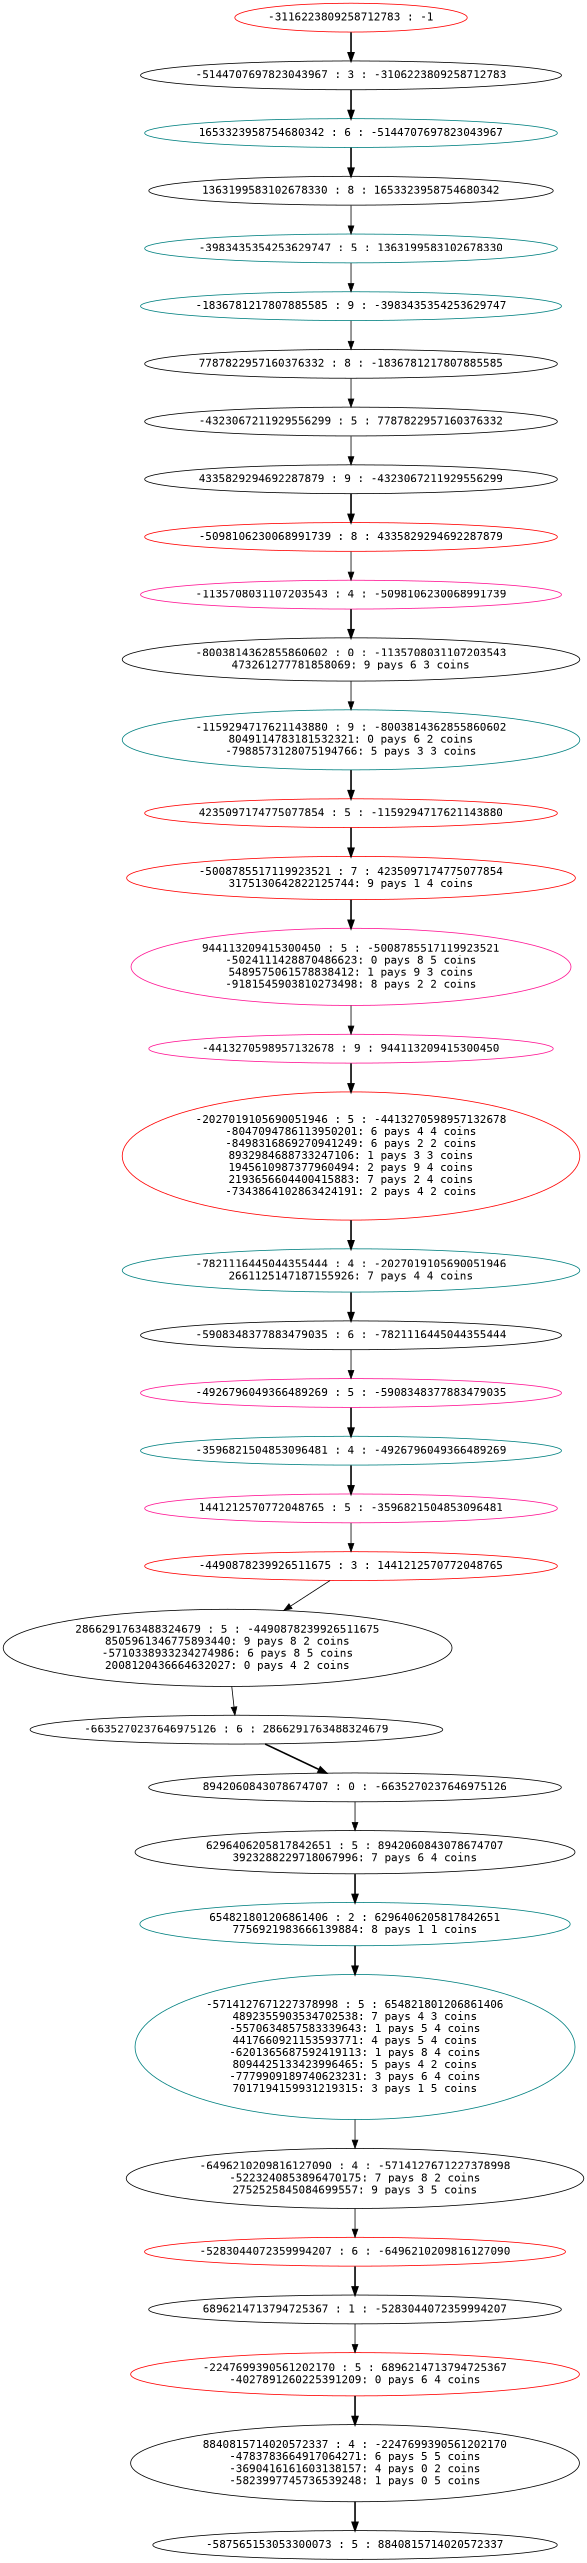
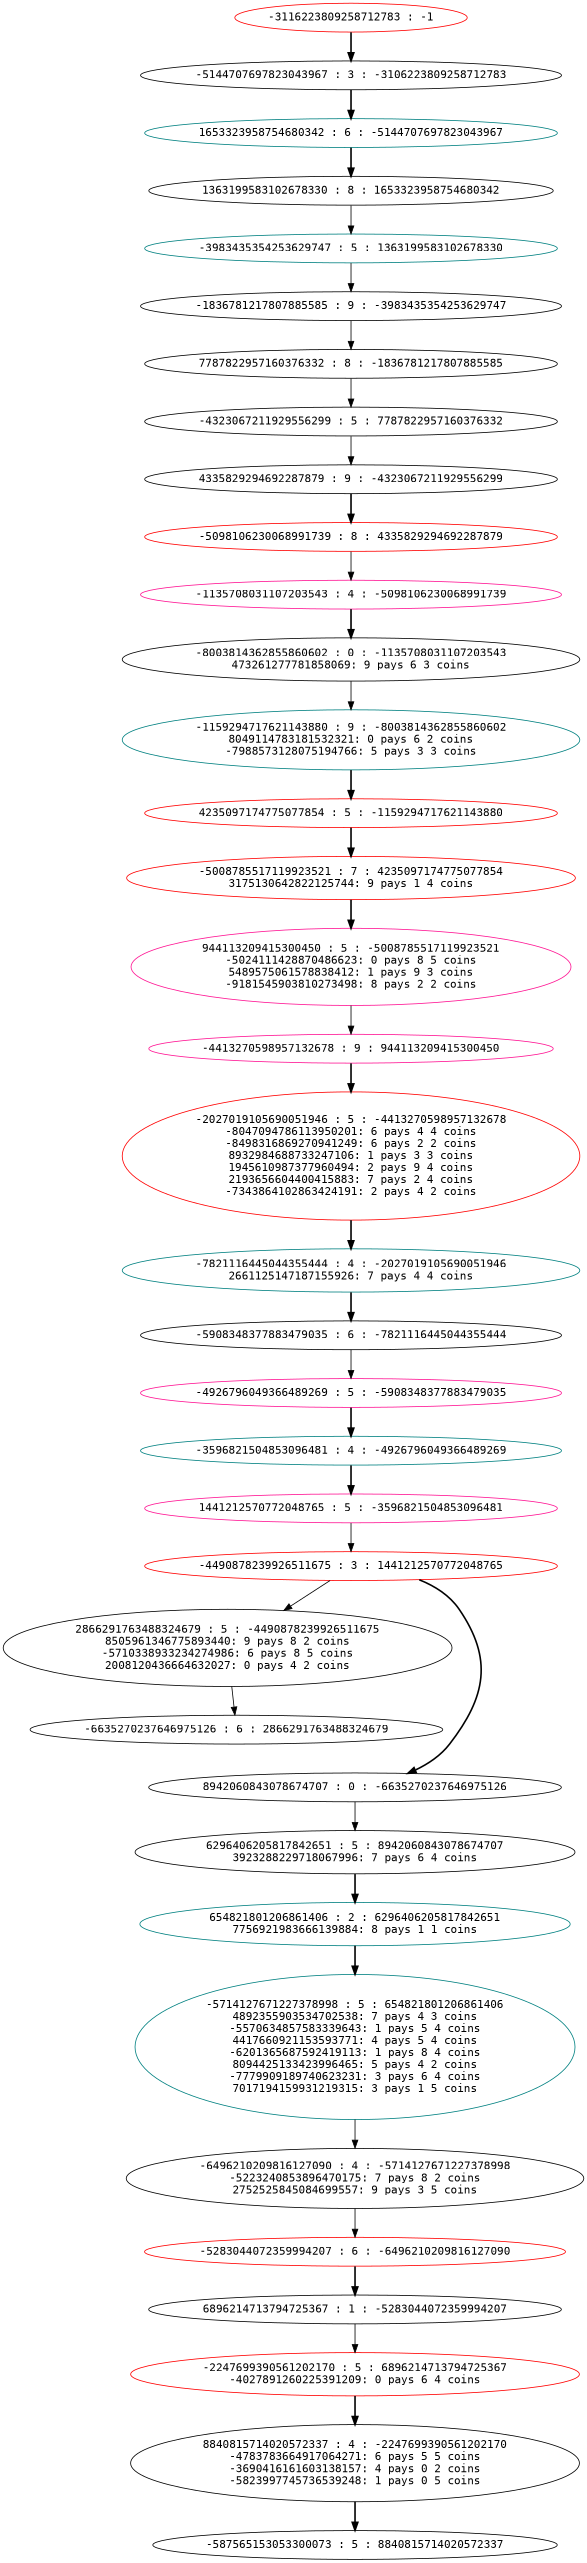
node "-1836781217807885585 : 9 : -3983435354253629747": color teal -> black
edge "-6635270237646975126 : 6 : 2866291763488324679" -> "8942060843078674707 : 0 : -6635270237646975126": now "-4490878239926511675 : 3 : 1441212570772048765" -> "8942060843078674707 : 0 : -6635270237646975126"
